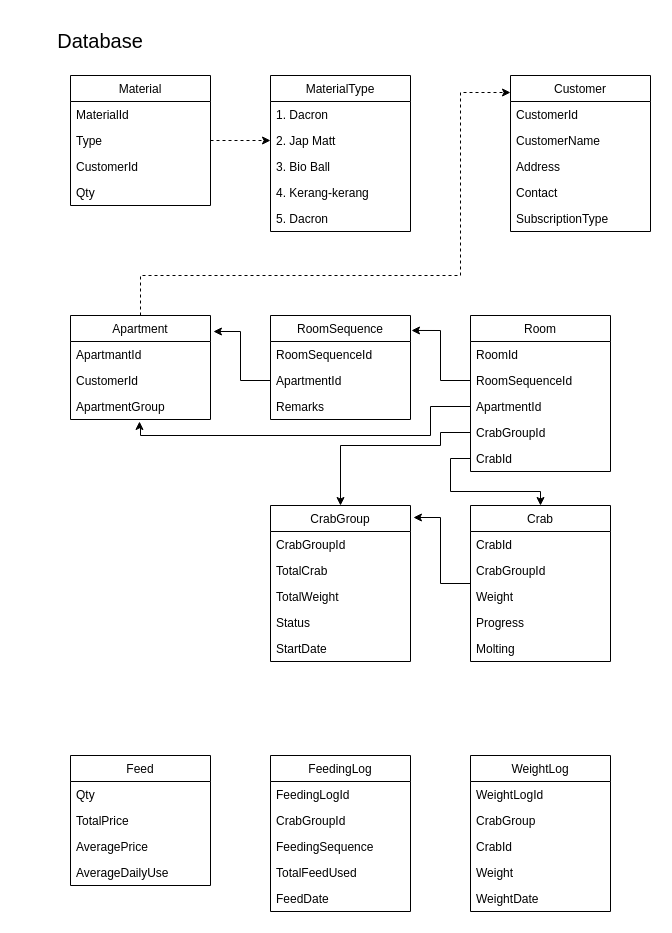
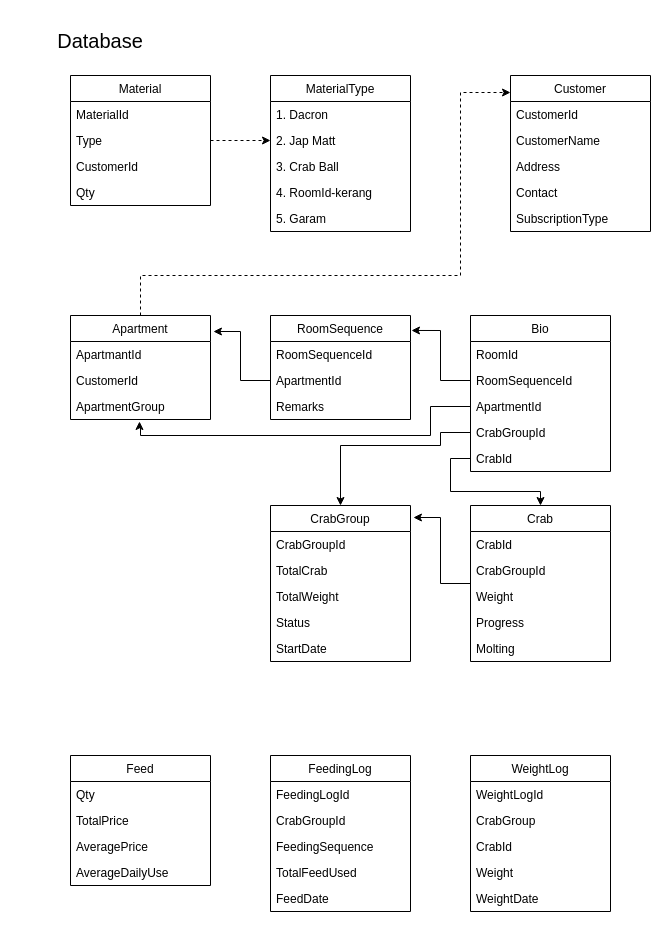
node "3. Bio Ball": label "3. Bio Ball" -> "3. Crab Ball"
node "4. Kerang-kerang": label "4. Kerang-kerang" -> "4. RoomId-kerang"
node "5. Dacron": label "5. Dacron" -> "5. Garam"
node "Room": label "Room" -> "Bio"
